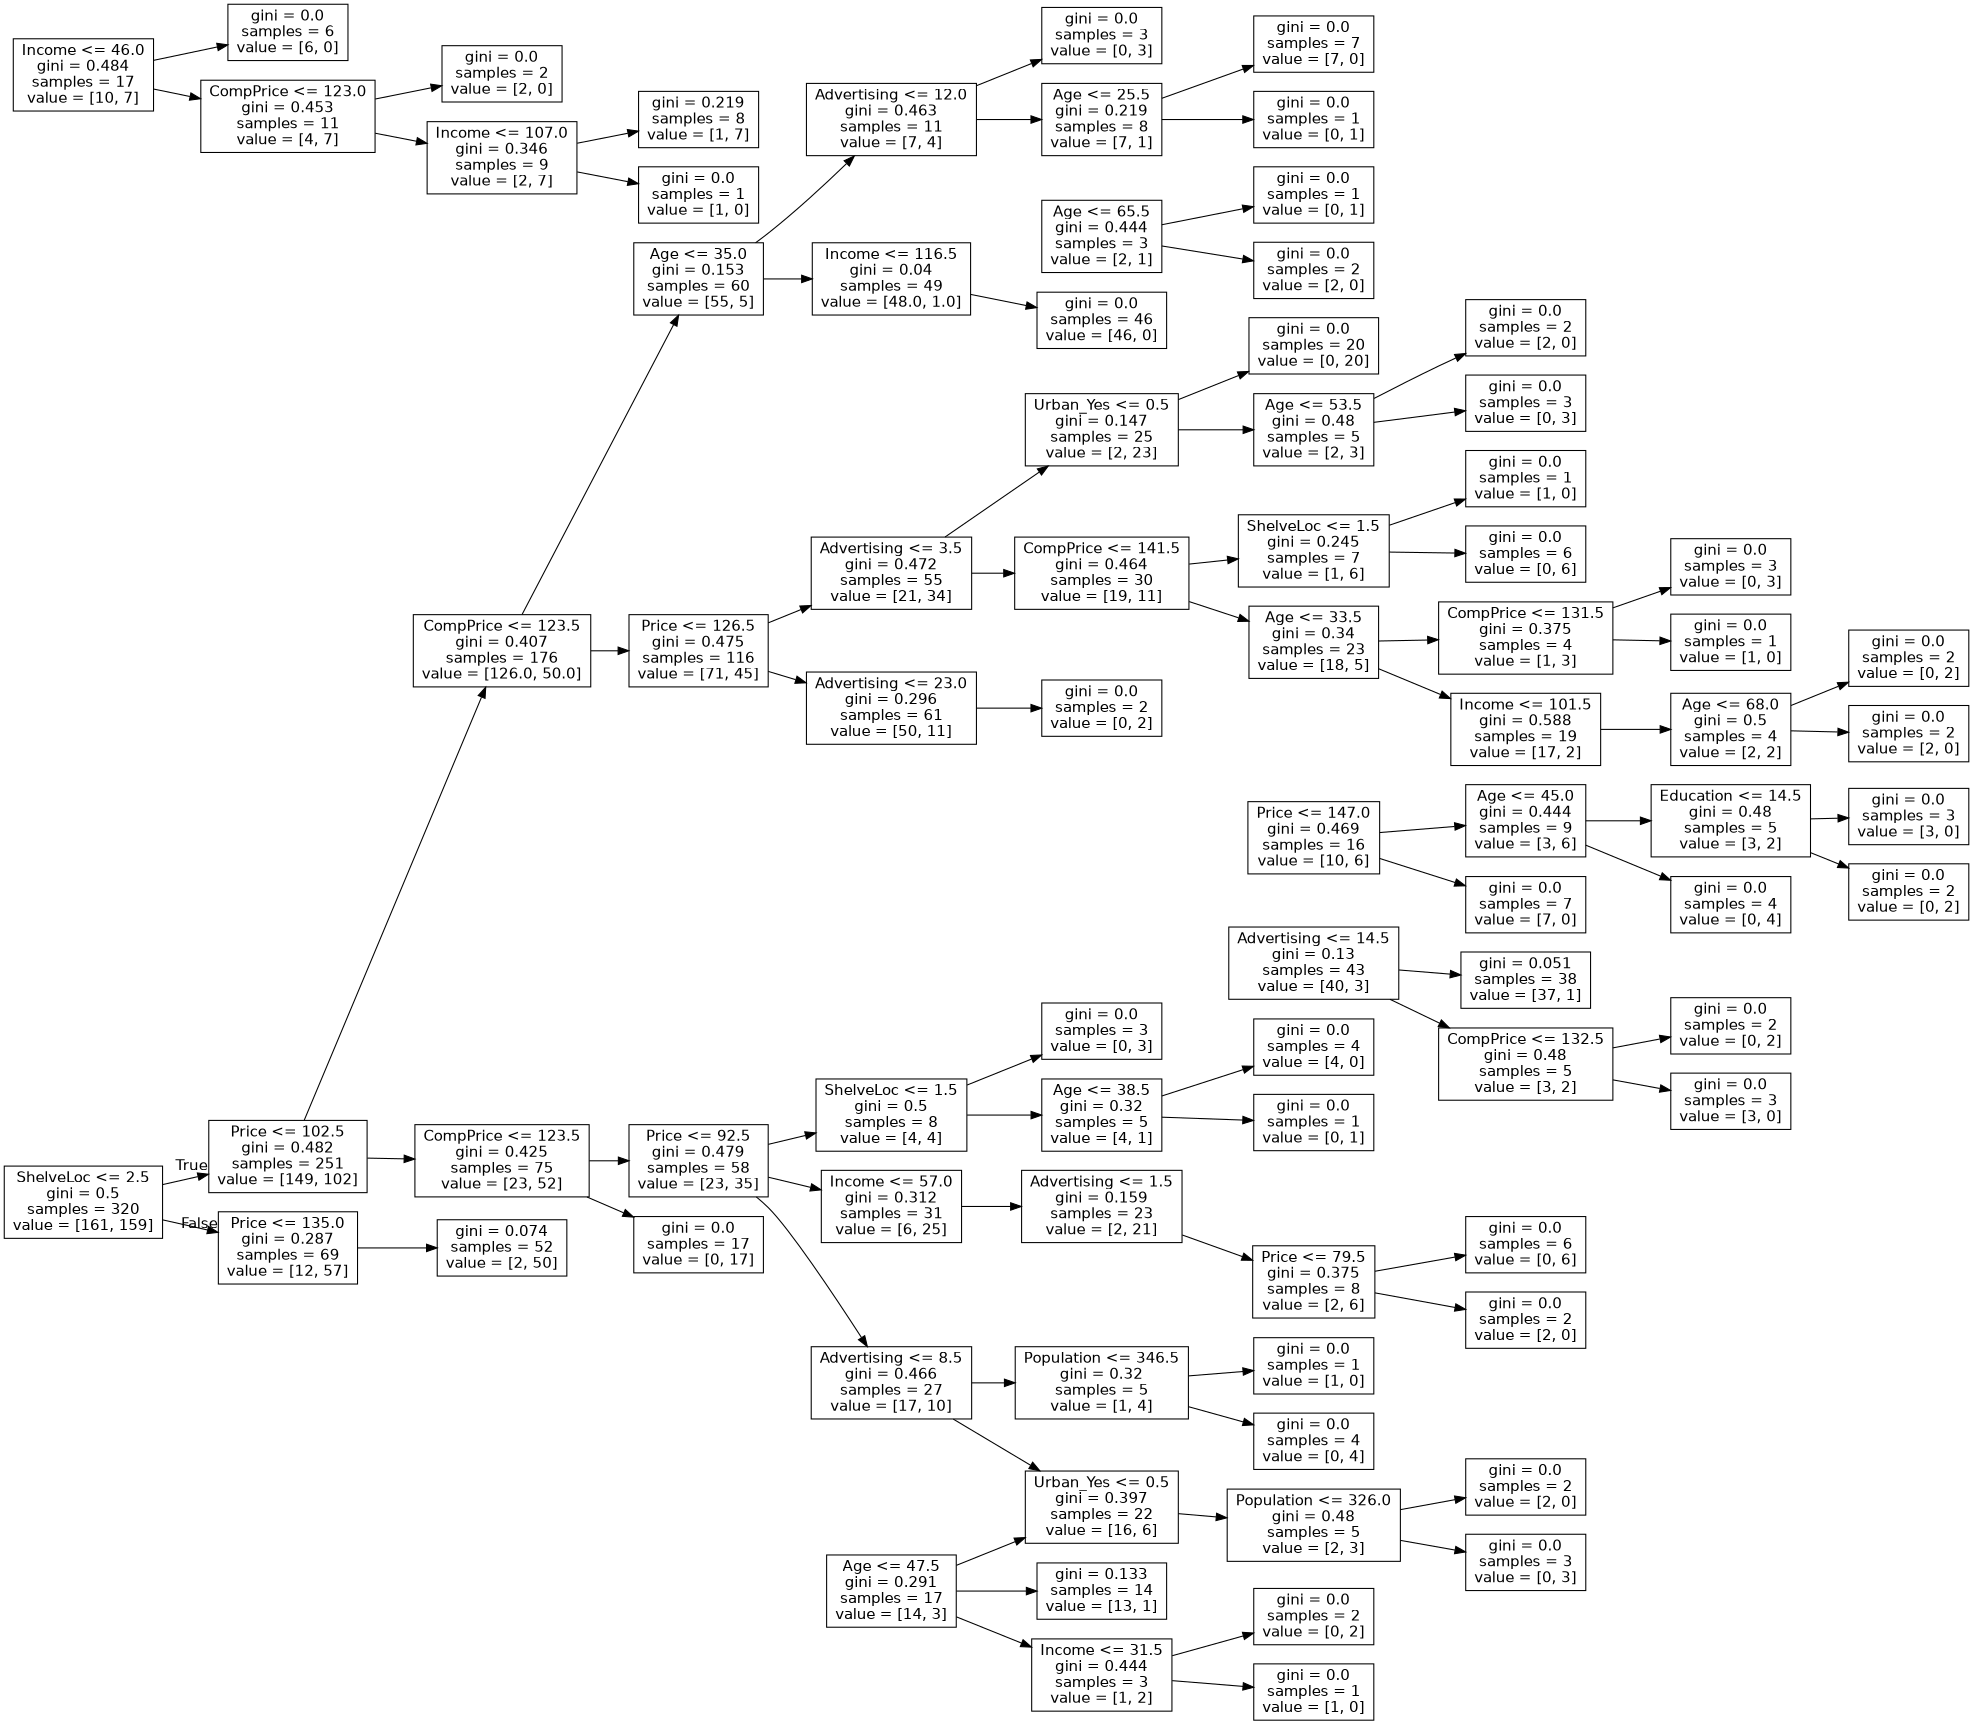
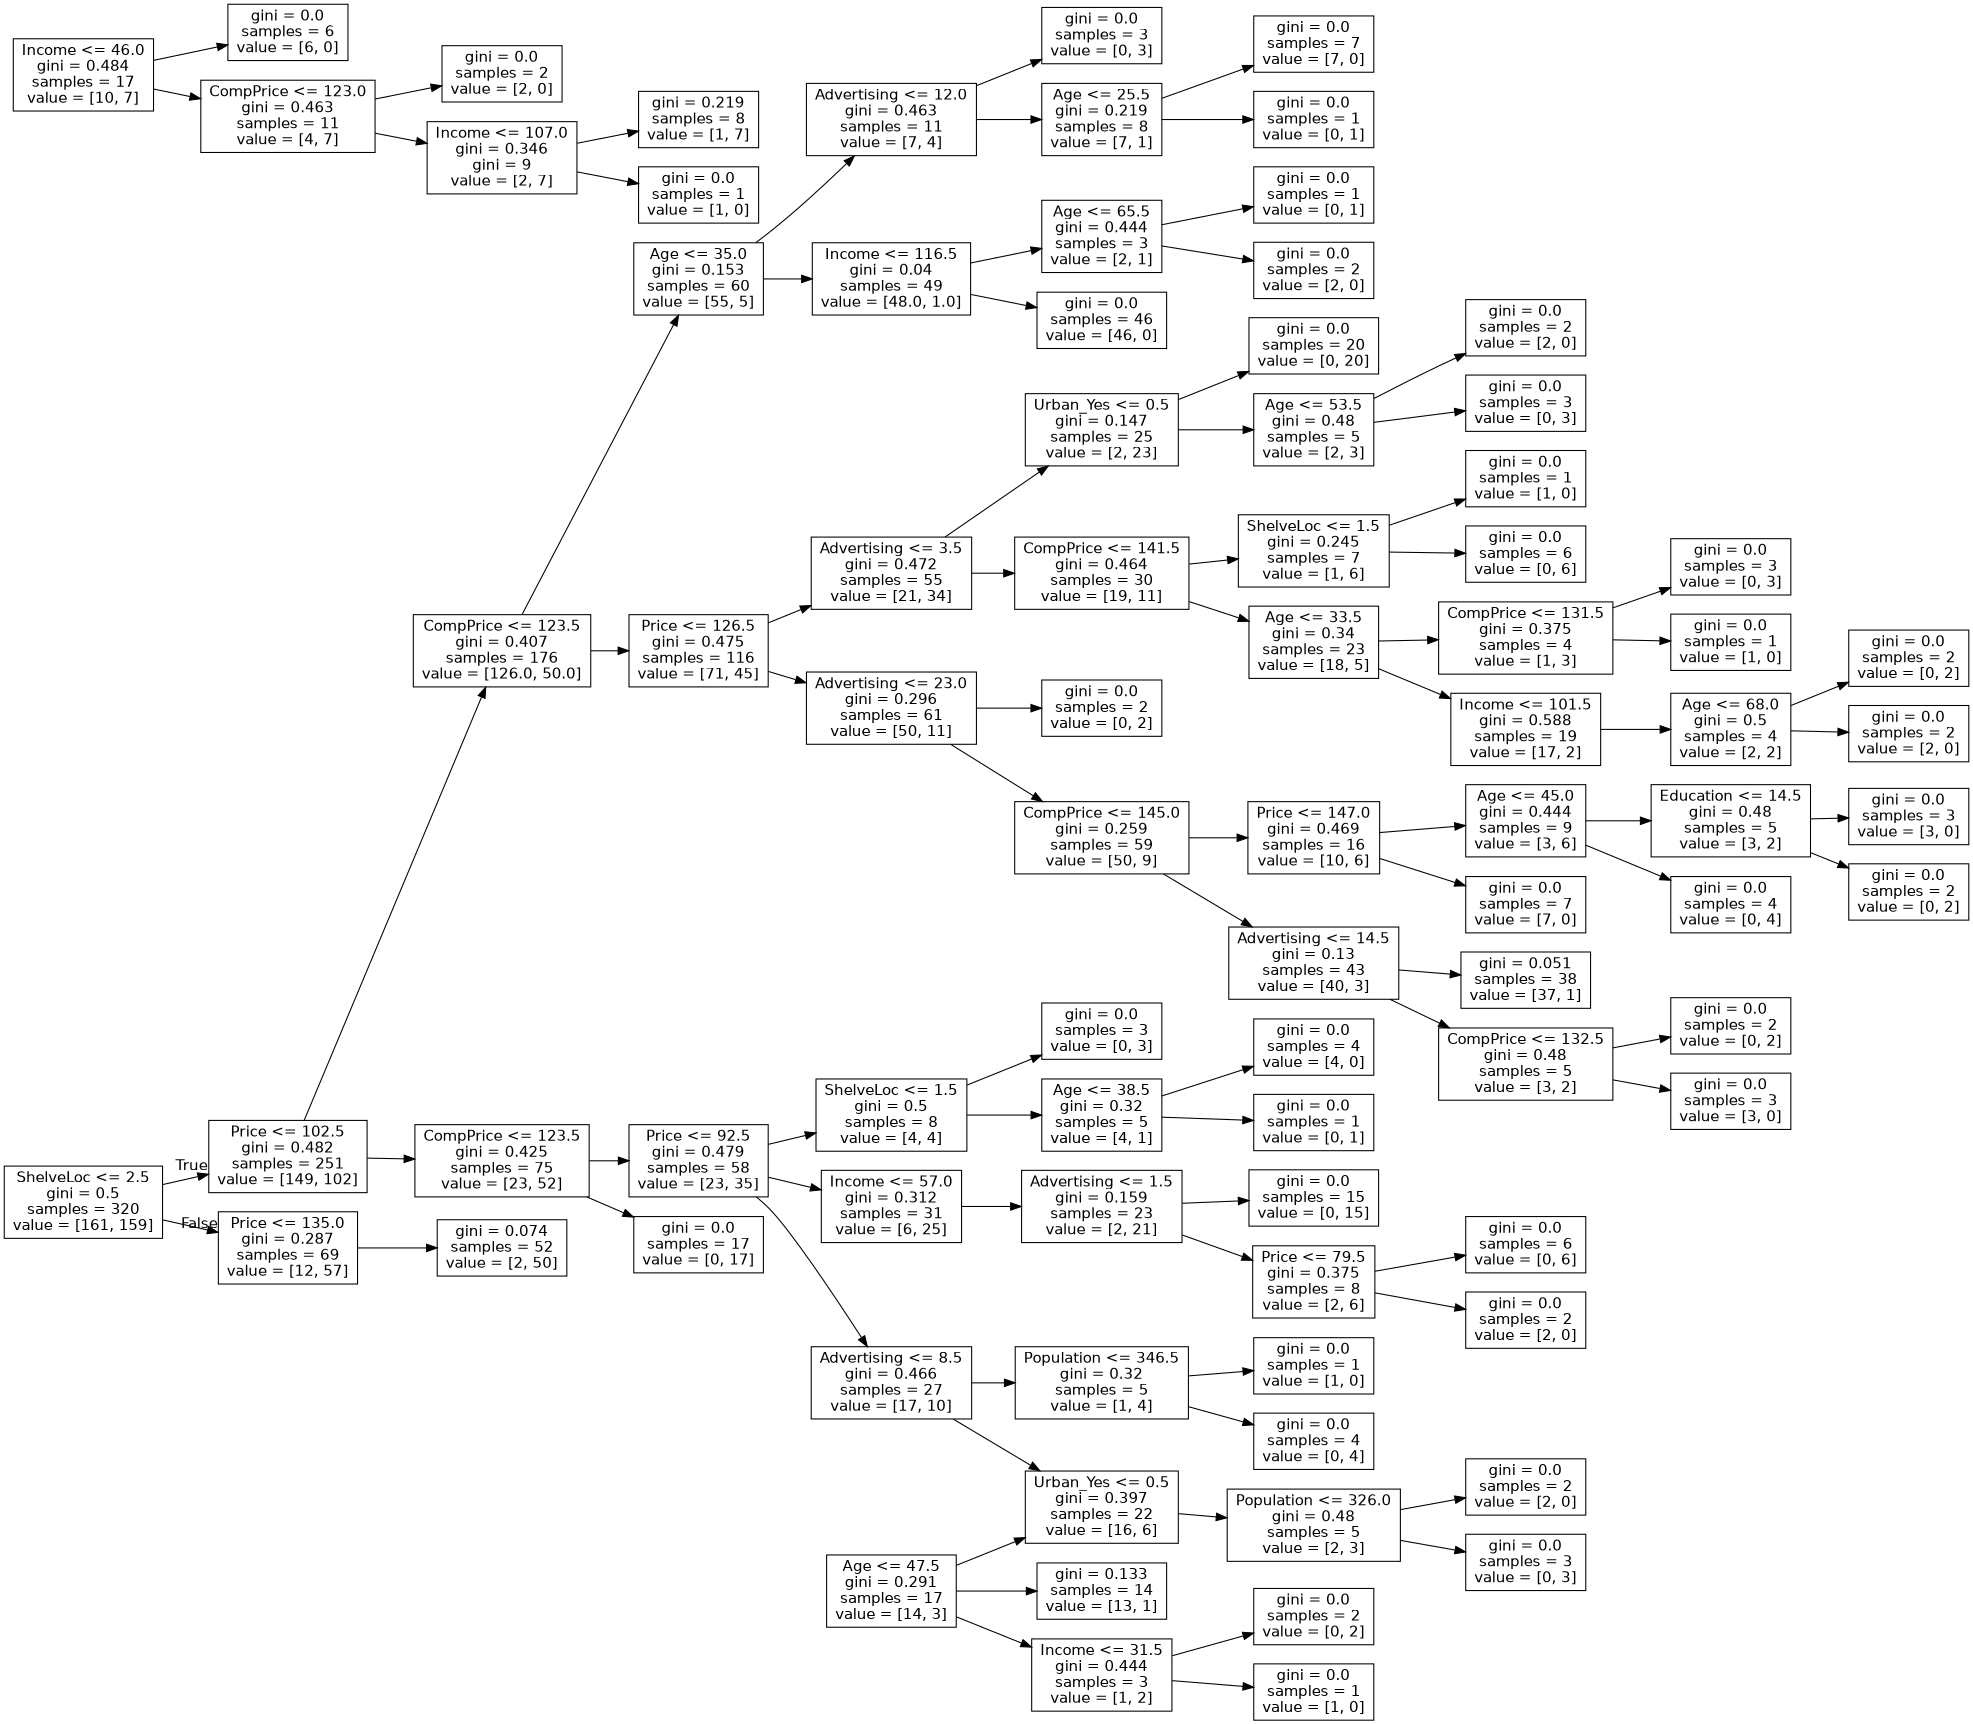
node "CompPrice <= 123.0 gini = 0.453 samples = 11 value = [4, 7]": label "CompPrice <= 123.0 gini = 0.453 samples = 11 value = [4, 7]" -> "CompPrice <= 123.0 gini = 0.463 samples = 11 value = [4, 7]"
node "Income <= 107.0 gini = 0.346 samples = 9 value = [2, 7]": label "Income <= 107.0 gini = 0.346 samples = 9 value = [2, 7]" -> "Income <= 107.0 gini = 0.346 gini = 9 value = [2, 7]"
edge "Income <= 116.5 gini = 0.04 samples = 49 value = [48.0, 1.0]" -> "Age <= 65.5 gini = 0.444 samples = 3 value = [2, 1]": added
node "CompPrice <= 145.0 gini = 0.259 samples = 59 value = [50, 9]": added
node "gini = 0.0 samples = 15 value = [0, 15]": added
